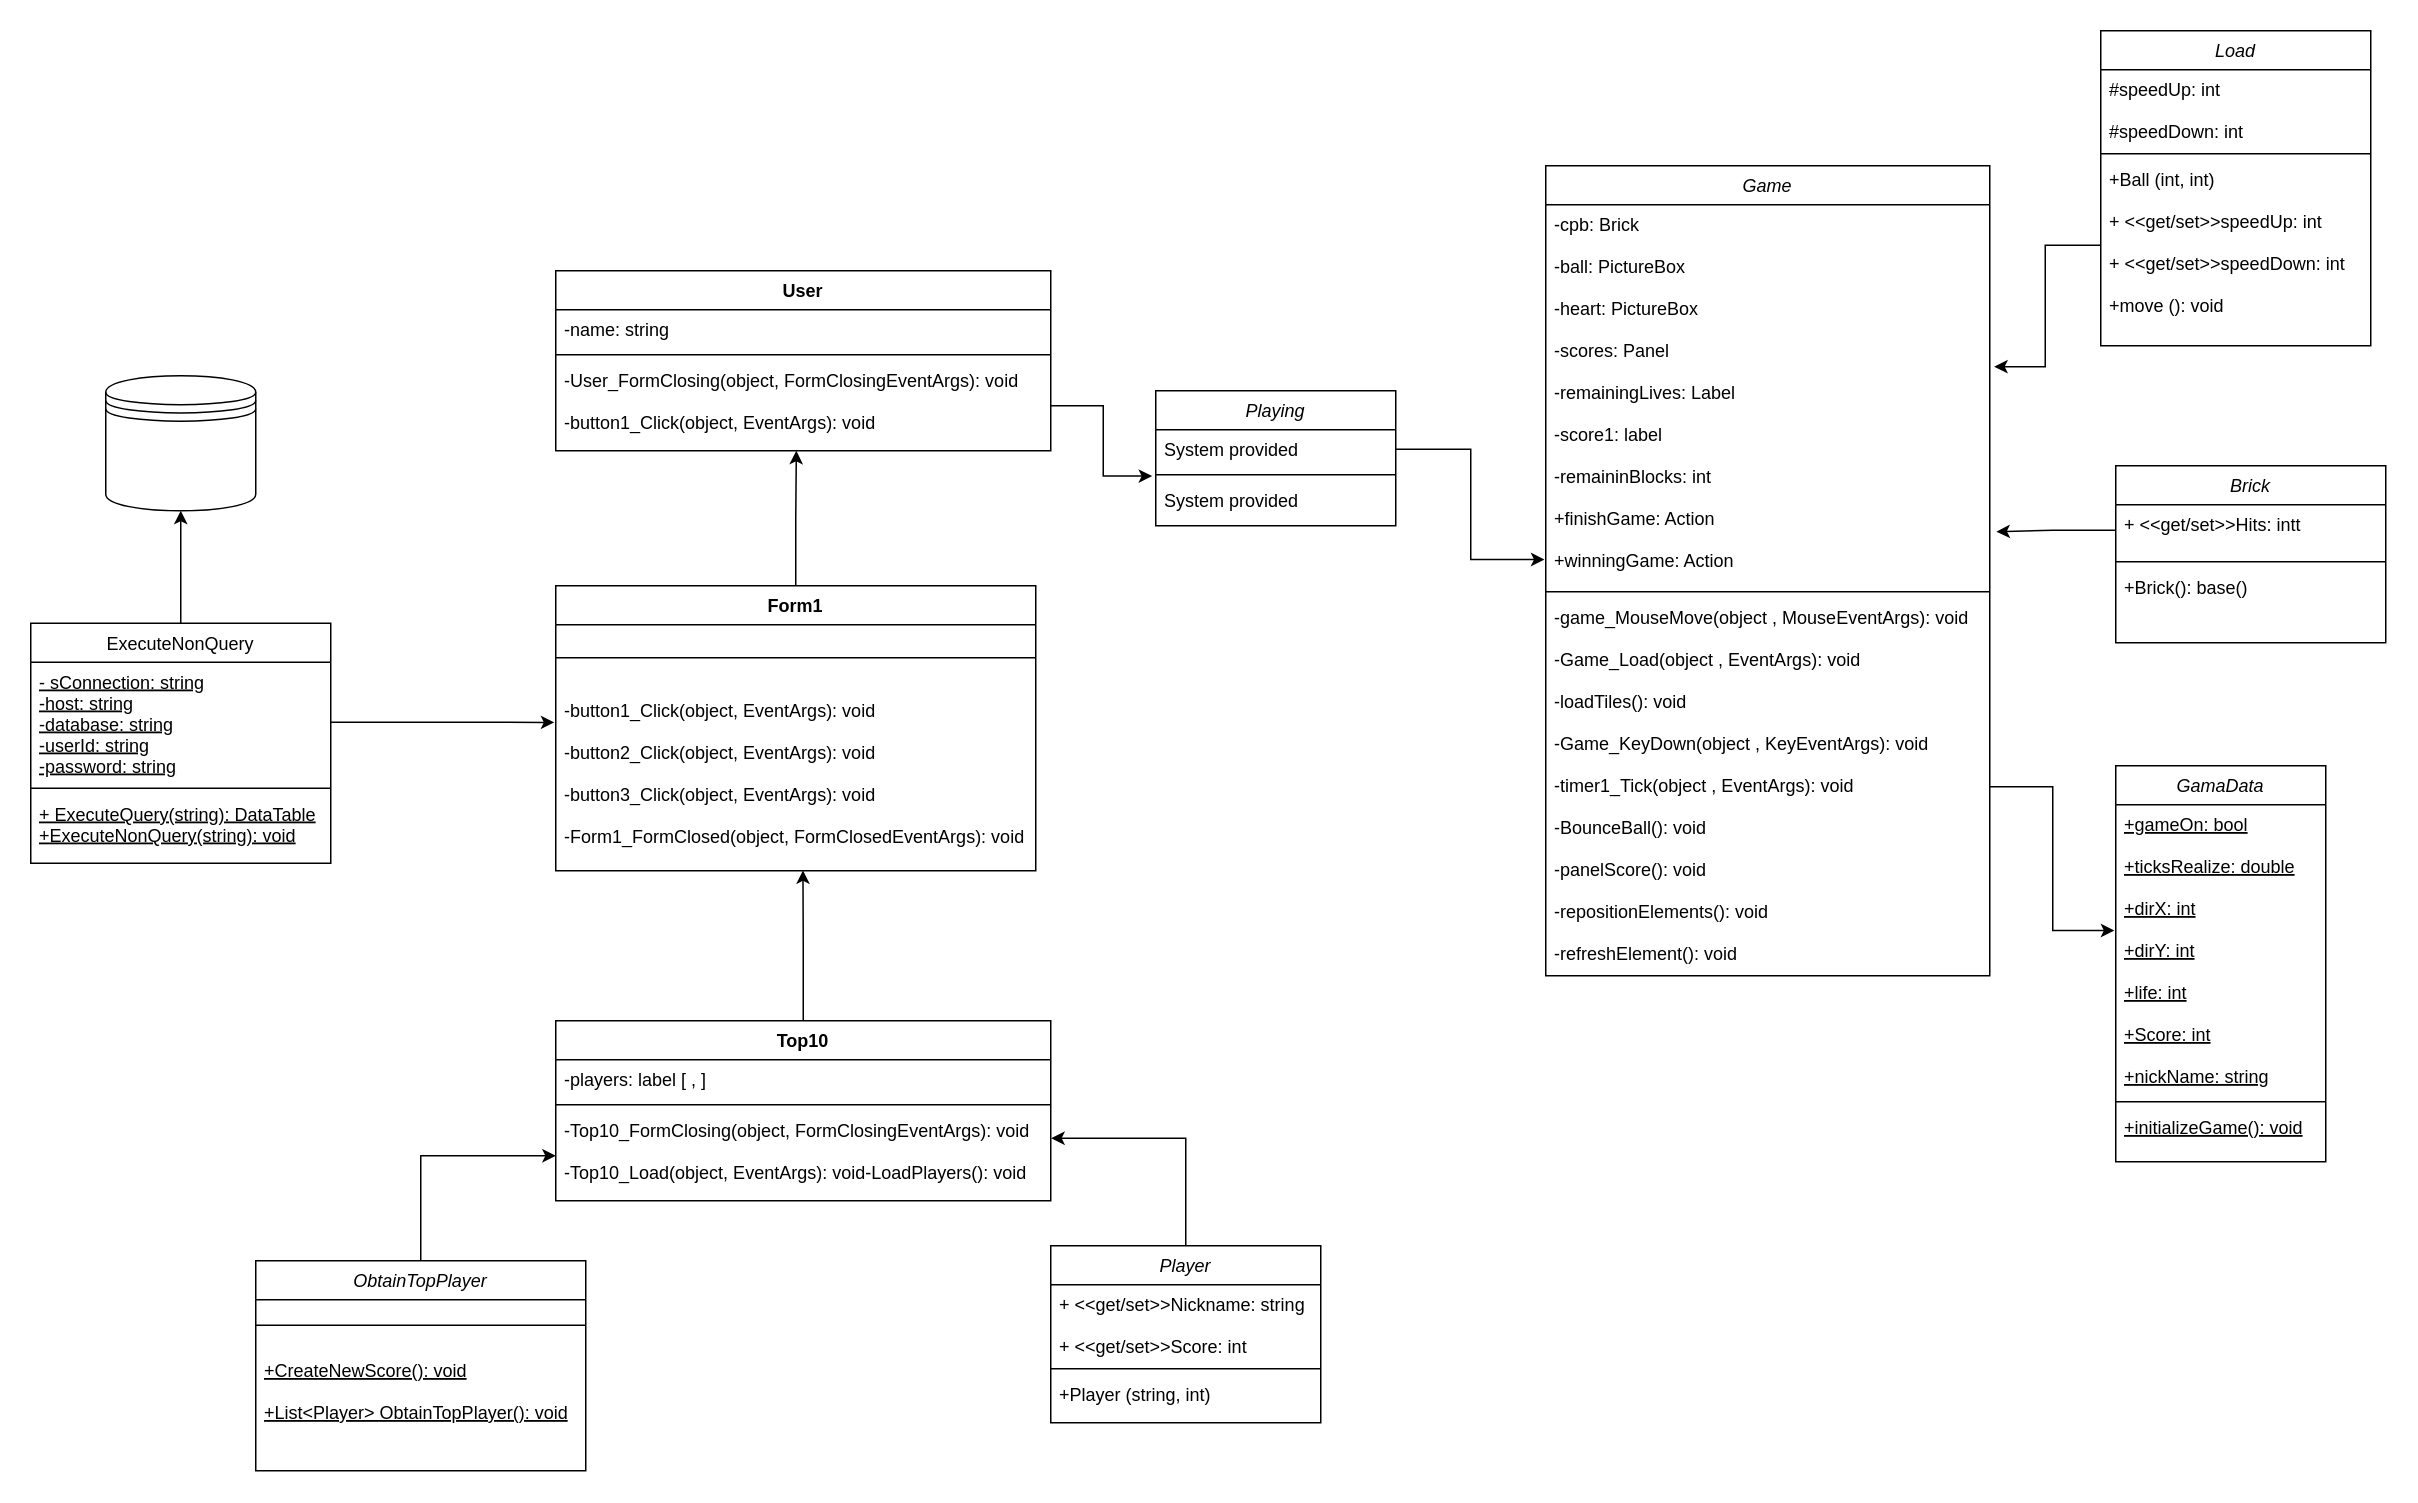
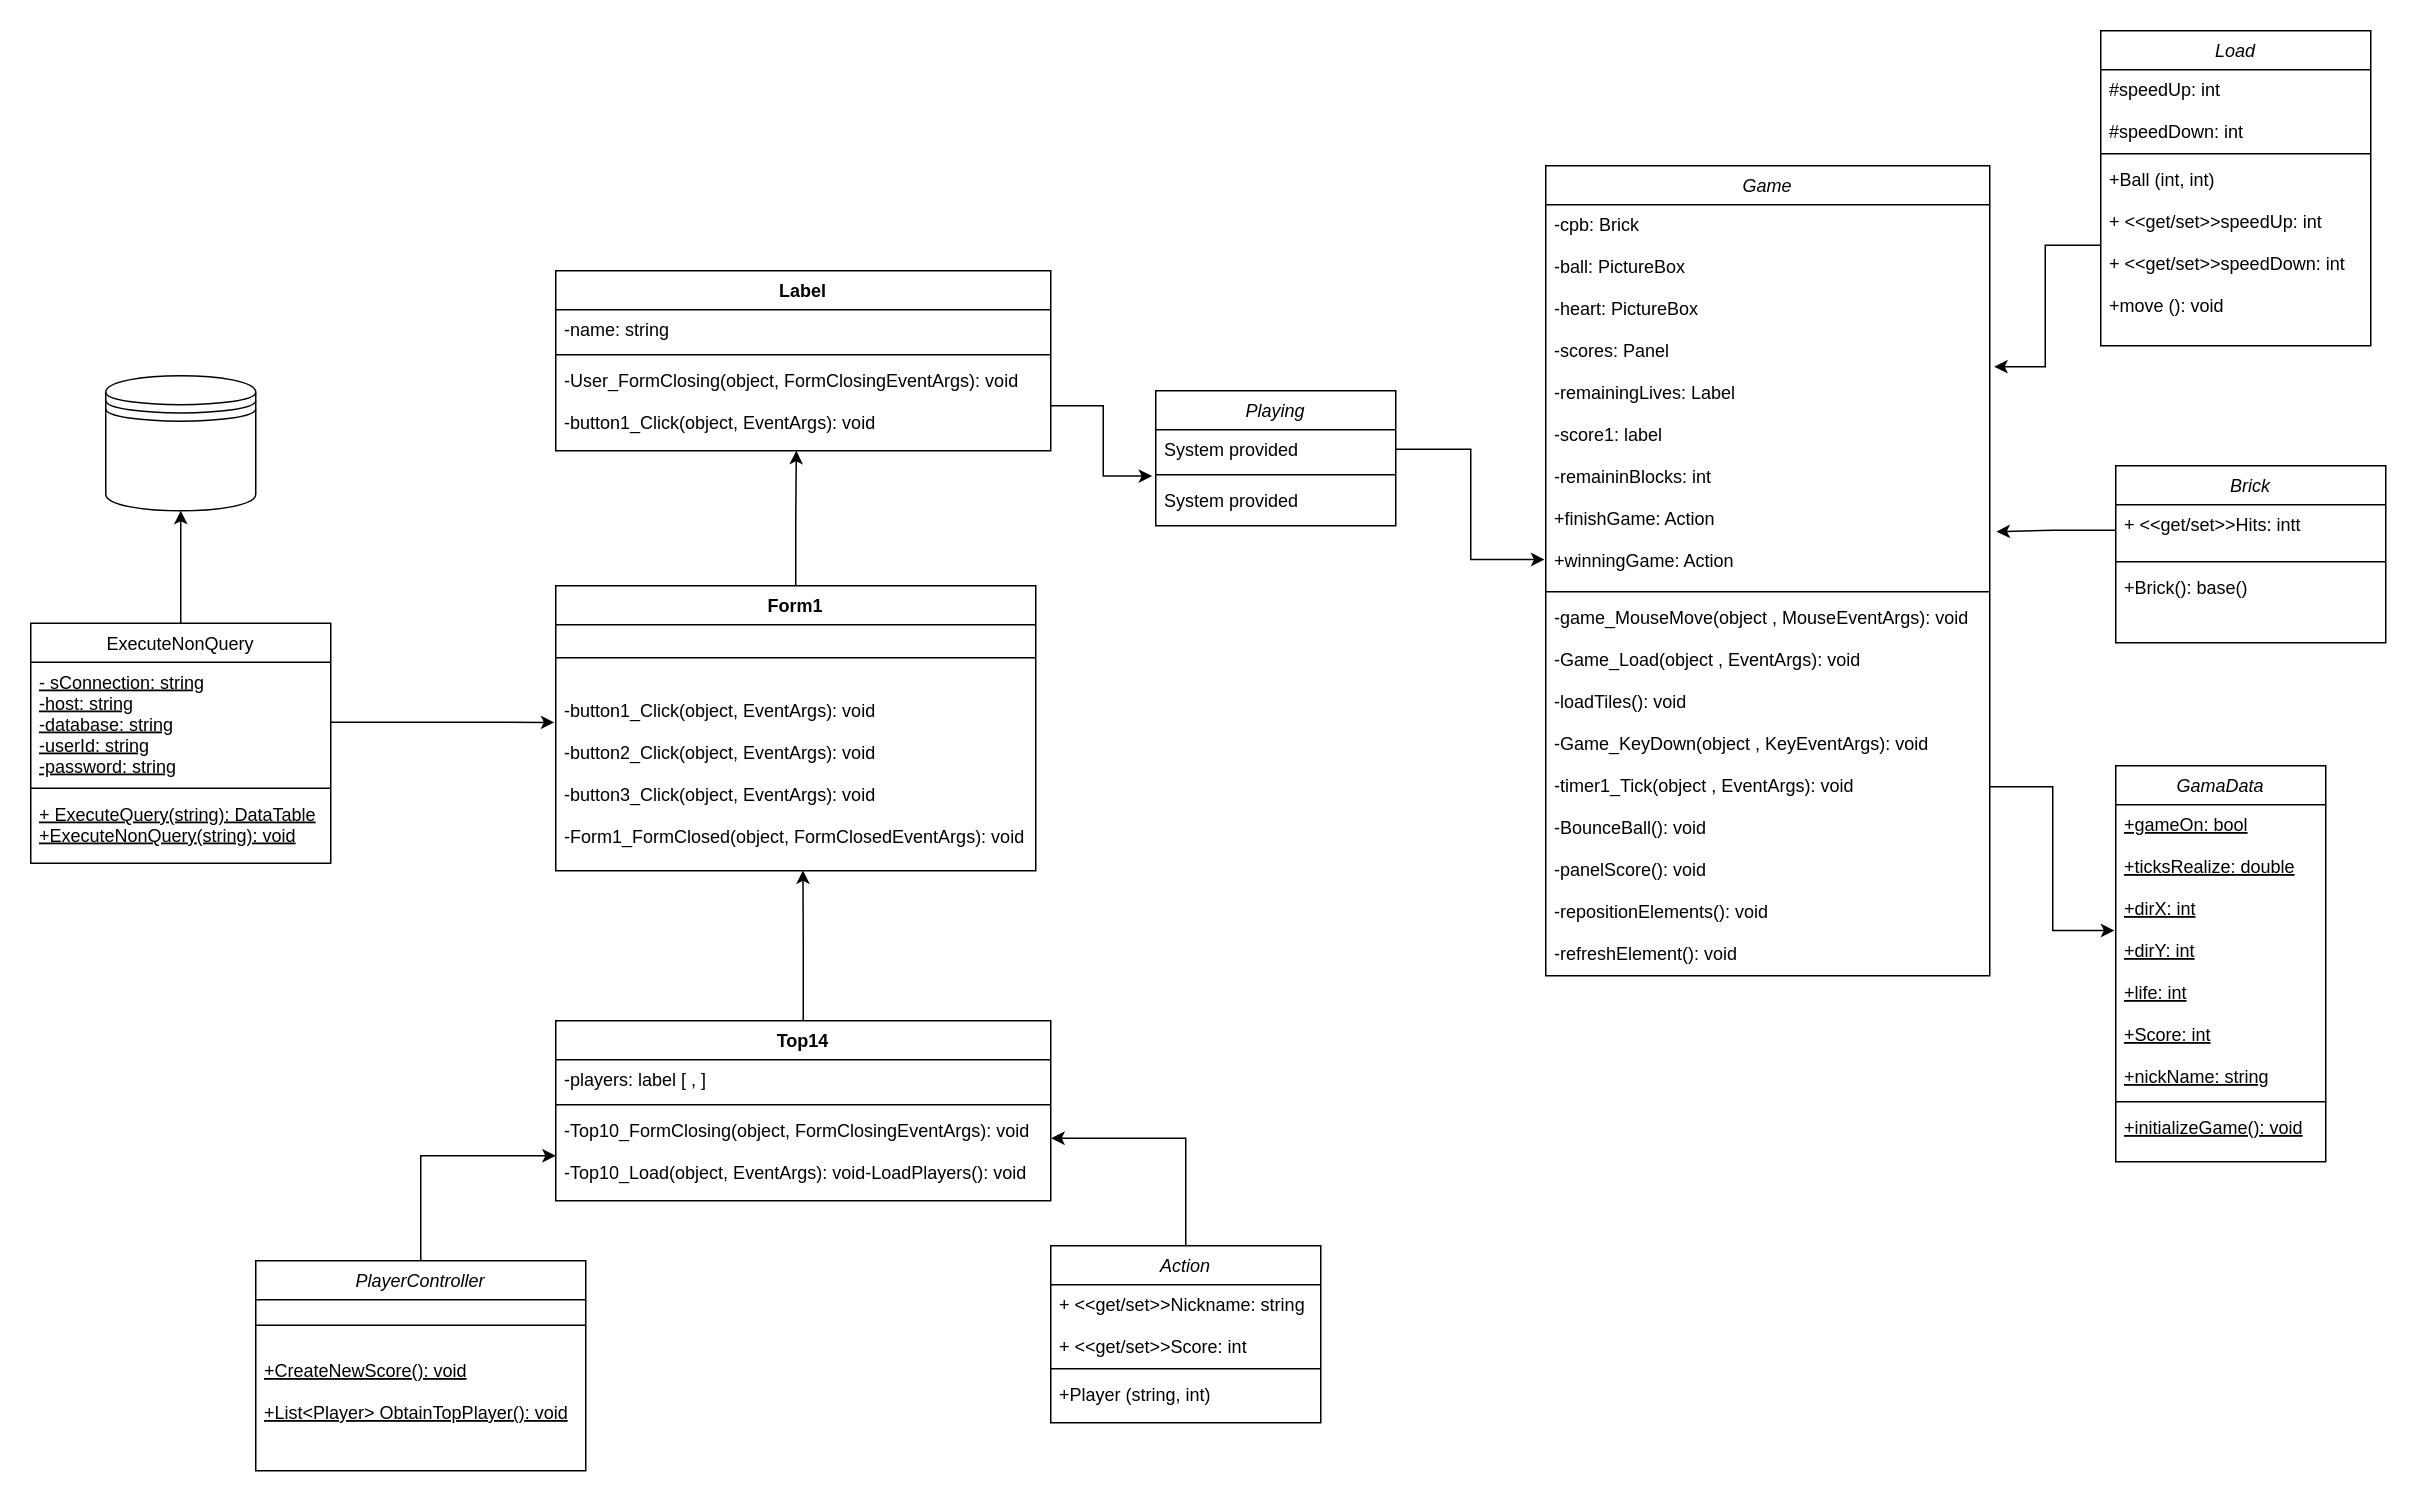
node "User": label "User" -> "Label"
node "Top10": label "Top10" -> "Top14"
node "Player": label "Player" -> "Action"
node "ObtainTopPlayer": label "ObtainTopPlayer" -> "PlayerController"
